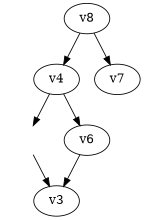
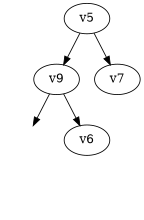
node "v8": label "v8" -> "v5"
node "v4": label "v4" -> "v9"
node "v3": removed
